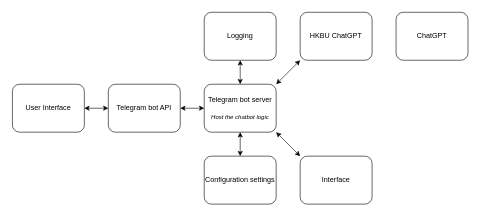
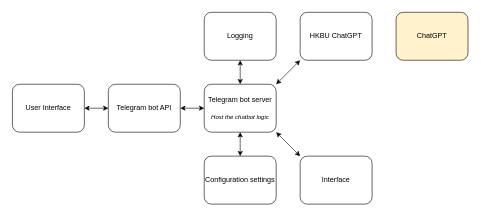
node "ChatGPT": fillcolor #ffffff -> #fff2cc
